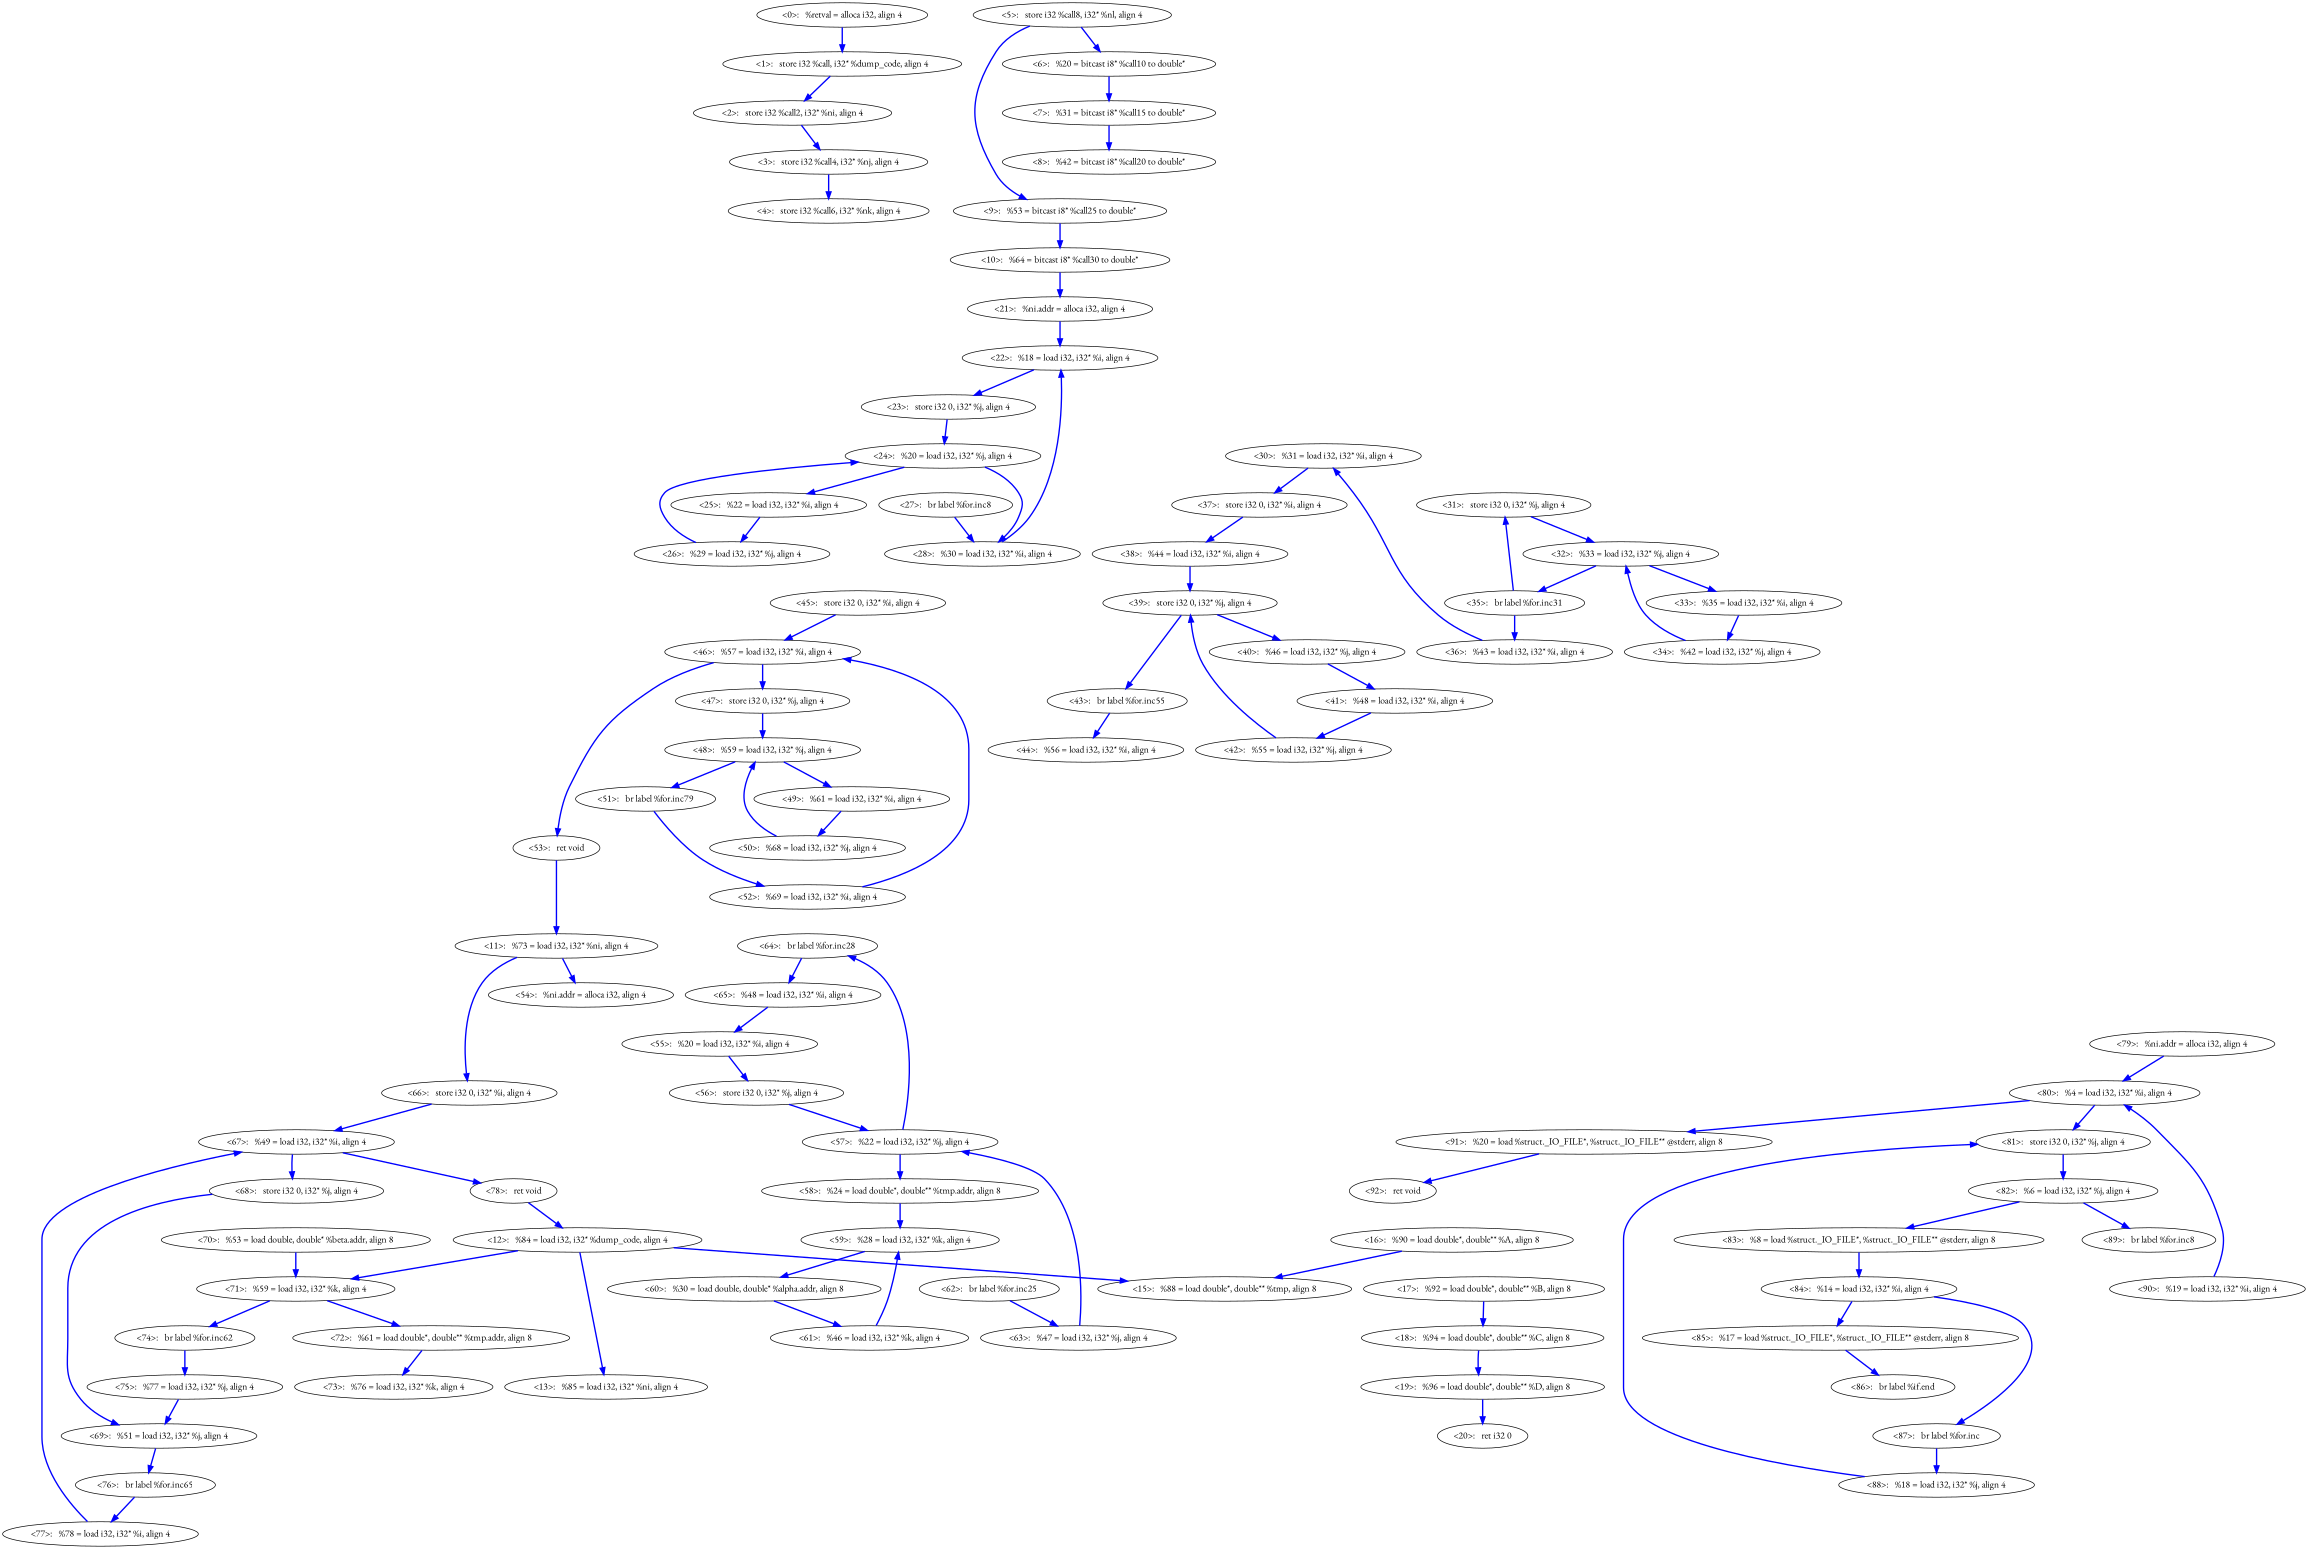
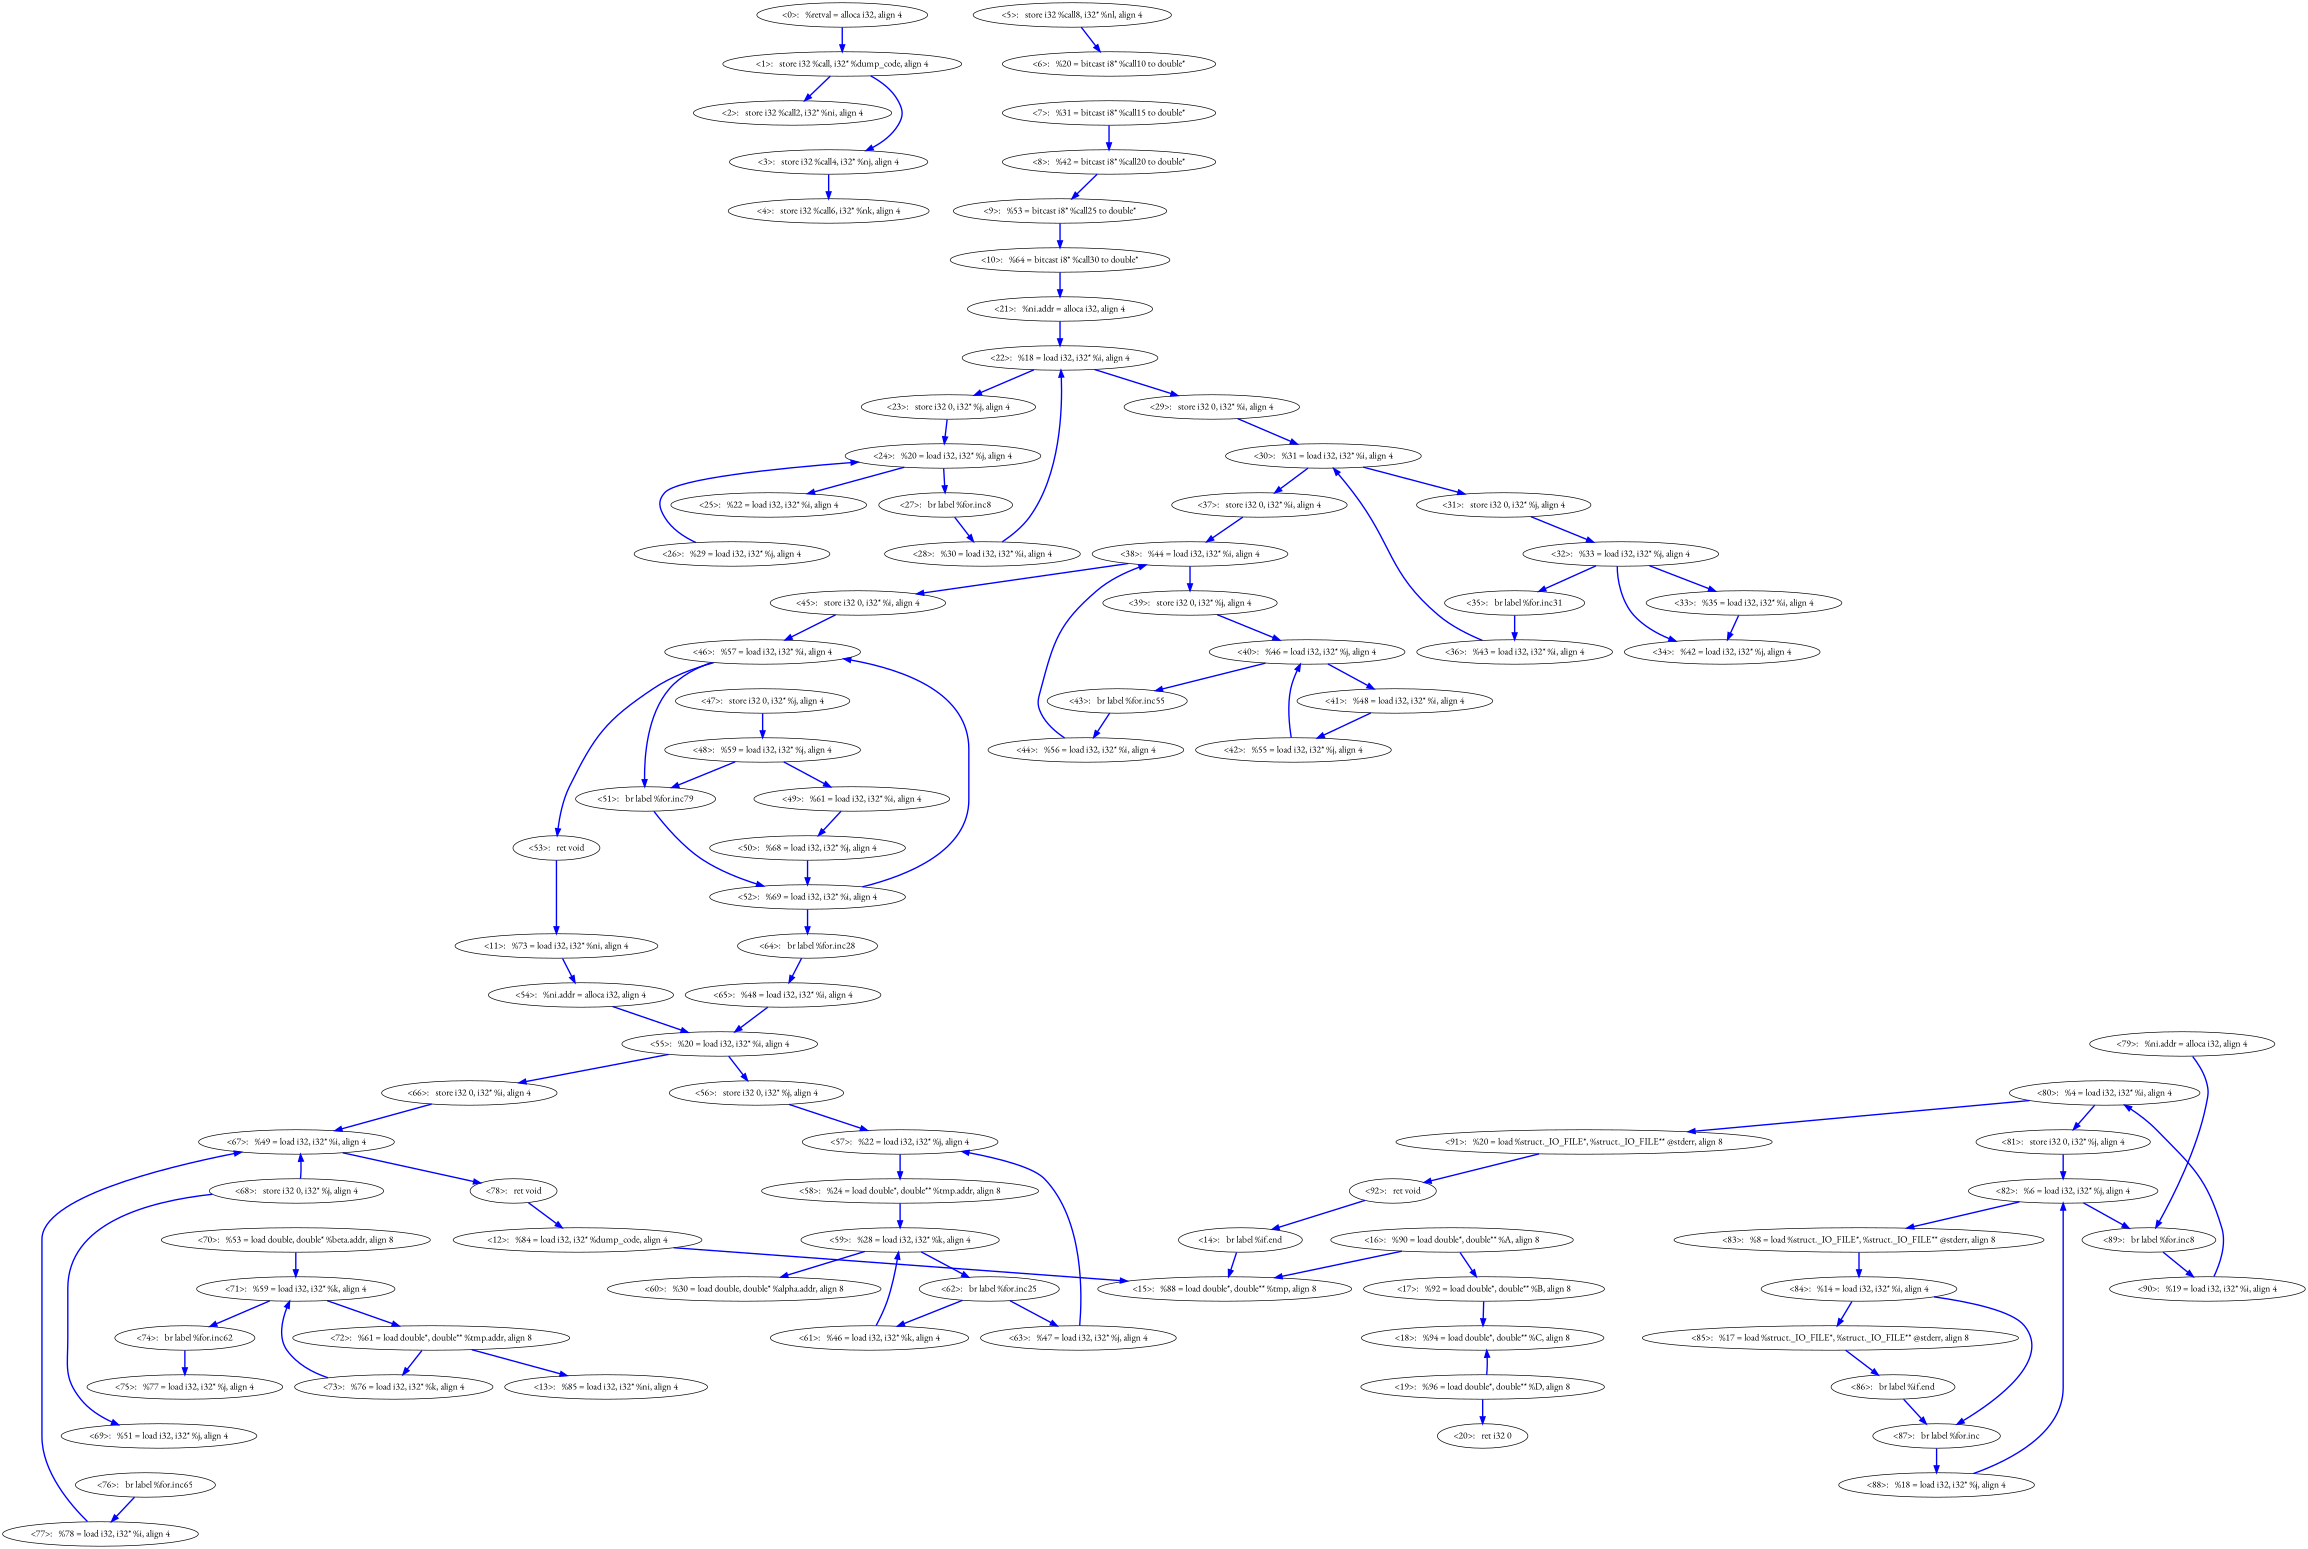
edge "<6>:   %20 = bitcast i8* %call10 to double*" -> "<7>:   %31 = bitcast i8* %call15 to double*": removed
edge "<5>:   store i32 %call8, i32* %nl, align 4" -> "<9>:   %53 = bitcast i8* %call25 to double*": now "<8>:   %42 = bitcast i8* %call20 to double*" -> "<9>:   %53 = bitcast i8* %call25 to double*"
edge "<2>:   store i32 %call2, i32* %ni, align 4" -> "<3>:   store i32 %call4, i32* %nj, align 4": now "<1>:   store i32 %call, i32* %dump_code, align 4" -> "<3>:   store i32 %call4, i32* %nj, align 4"
node "<29>:   store i32 0, i32* %i, align 4": added
edge "<24>:   %20 = load i32, i32* %j, align 4" -> "<28>:   %30 = load i32, i32* %i, align 4": now "<24>:   %20 = load i32, i32* %j, align 4" -> "<27>:   br label %for.inc8"
edge "<25>:   %22 = load i32, i32* %i, align 4" -> "<26>:   %29 = load i32, i32* %j, align 4": removed
edge "<35>:   br label %for.inc31" -> "<31>:   store i32 0, i32* %j, align 4": now "<30>:   %31 = load i32, i32* %i, align 4" -> "<31>:   store i32 0, i32* %j, align 4"
edge "<38>:   %44 = load i32, i32* %i, align 4" -> "<45>:   store i32 0, i32* %i, align 4": added
edge "<34>:   %42 = load i32, i32* %j, align 4" -> "<32>:   %33 = load i32, i32* %j, align 4": reversed
edge "<44>:   %56 = load i32, i32* %i, align 4" -> "<38>:   %44 = load i32, i32* %i, align 4": added
edge "<39>:   store i32 0, i32* %j, align 4" -> "<43>:   br label %for.inc55": now "<40>:   %46 = load i32, i32* %j, align 4" -> "<43>:   br label %for.inc55"
edge "<46>:   %57 = load i32, i32* %i, align 4" -> "<47>:   store i32 0, i32* %j, align 4": now "<46>:   %57 = load i32, i32* %i, align 4" -> "<51>:   br label %for.inc79"
edge "<42>:   %55 = load i32, i32* %j, align 4" -> "<39>:   store i32 0, i32* %j, align 4": now "<42>:   %55 = load i32, i32* %j, align 4" -> "<40>:   %46 = load i32, i32* %j, align 4"
edge "<50>:   %68 = load i32, i32* %j, align 4" -> "<48>:   %59 = load i32, i32* %j, align 4": now "<50>:   %68 = load i32, i32* %j, align 4" -> "<52>:   %69 = load i32, i32* %i, align 4"
edge "<11>:   %73 = load i32, i32* %ni, align 4" -> "<66>:   store i32 0, i32* %i, align 4": now "<55>:   %20 = load i32, i32* %i, align 4" -> "<66>:   store i32 0, i32* %i, align 4"
edge "<54>:   %ni.addr = alloca i32, align 4" -> "<55>:   %20 = load i32, i32* %i, align 4": added
edge "<57>:   %22 = load i32, i32* %j, align 4" -> "<64>:   br label %for.inc28": now "<52>:   %69 = load i32, i32* %i, align 4" -> "<64>:   br label %for.inc28"
edge "<79>:   %ni.addr = alloca i32, align 4" -> "<80>:   %4 = load i32, i32* %i, align 4": now "<79>:   %ni.addr = alloca i32, align 4" -> "<89>:   br label %for.inc8"
edge "<67>:   %49 = load i32, i32* %i, align 4" -> "<68>:   store i32 0, i32* %j, align 4": reversed
node "<14>:   br label %if.end": added
edge "<88>:   %18 = load i32, i32* %j, align 4" -> "<81>:   store i32 0, i32* %j, align 4": now "<88>:   %18 = load i32, i32* %j, align 4" -> "<82>:   %6 = load i32, i32* %j, align 4"
edge "<16>:   %90 = load double*, double** %A, align 8" -> "<17>:   %92 = load double*, double** %B, align 8": added
edge "<89>:   br label %for.inc8" -> "<90>:   %19 = load i32, i32* %i, align 4": added
edge "<59>:   %28 = load i32, i32* %k, align 4" -> "<62>:   br label %for.inc25": added
edge "<12>:   %84 = load i32, i32* %dump_code, align 4" -> "<71>:   %59 = load i32, i32* %k, align 4": now "<73>:   %76 = load i32, i32* %k, align 4" -> "<71>:   %59 = load i32, i32* %k, align 4"
edge "<12>:   %84 = load i32, i32* %dump_code, align 4" -> "<13>:   %85 = load i32, i32* %ni, align 4": now "<72>:   %61 = load double*, double** %tmp.addr, align 8" -> "<13>:   %85 = load i32, i32* %ni, align 4"
edge "<60>:   %30 = load double, double* %alpha.addr, align 8" -> "<61>:   %46 = load i32, i32* %k, align 4": now "<62>:   br label %for.inc25" -> "<61>:   %46 = load i32, i32* %k, align 4"
edge "<18>:   %94 = load double*, double** %C, align 8" -> "<19>:   %96 = load double*, double** %D, align 8": reversed
edge "<75>:   %77 = load i32, i32* %j, align 4" -> "<69>:   %51 = load i32, i32* %j, align 4": removed
edge "<86>:   br label %if.end" -> "<87>:   br label %for.inc": added
edge "<69>:   %51 = load i32, i32* %j, align 4" -> "<76>:   br label %for.inc65": removed
